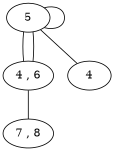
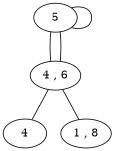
edge "5" -- "4": now "4 , 6" -- "4"
node "7 , 8": label "7 , 8" -> "1 , 8"
